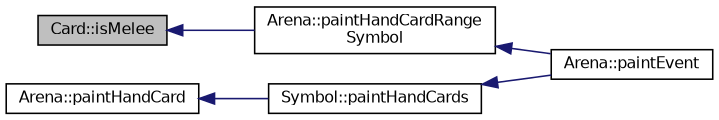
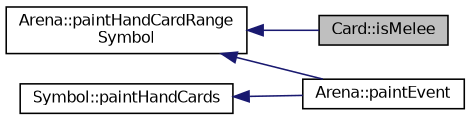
edge "Arena::paintHandCardRange Symbol" -> "Card::isMelee": reversed
node "Arena::paintHandCard": removed
